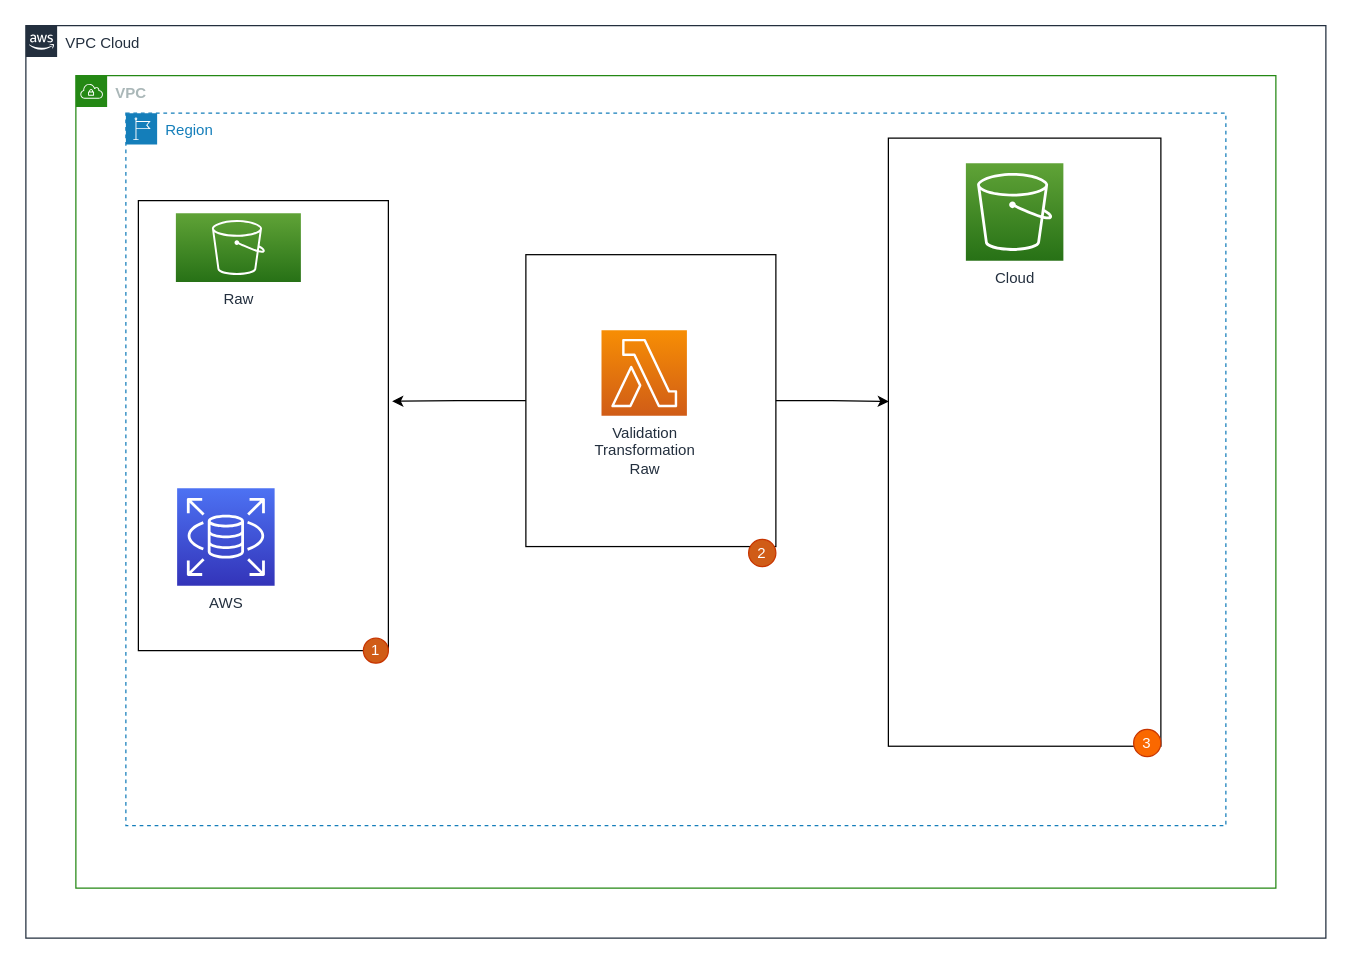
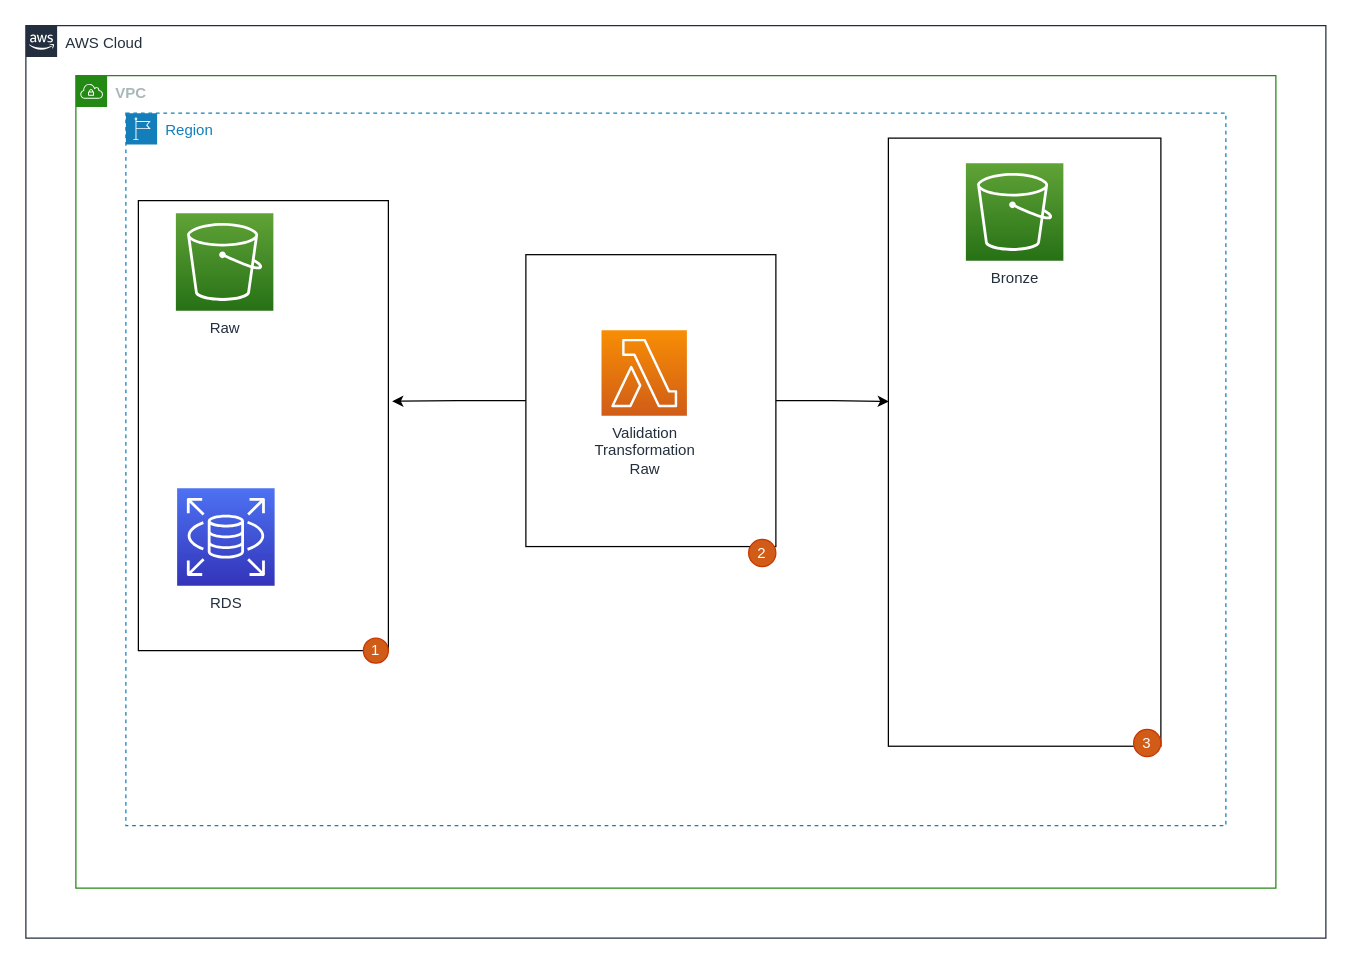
node "VPC Cloud": label "VPC Cloud" -> "AWS Cloud"
node "Raw": size 125x69 -> 98x98
node "Cloud": label "Cloud" -> "Bronze"
node "AWS": label "AWS" -> "RDS"
node "3": fillcolor #fa6800 -> #d05c17
